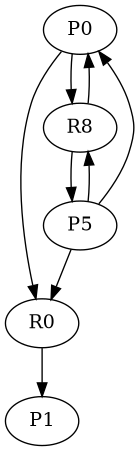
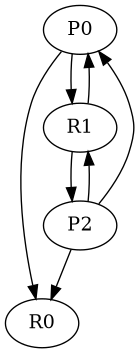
node "R8": label "R8" -> "R1"
node "P5": label "P5" -> "P2"
node "P1": removed
